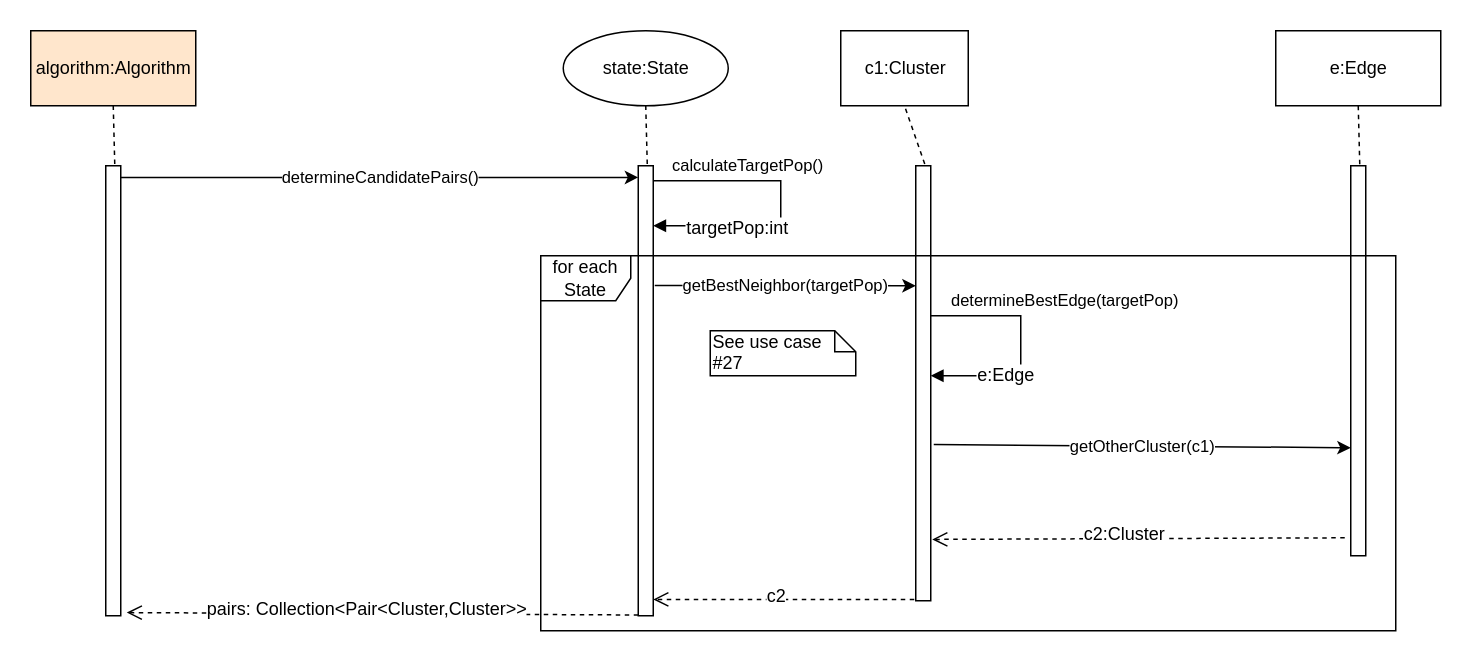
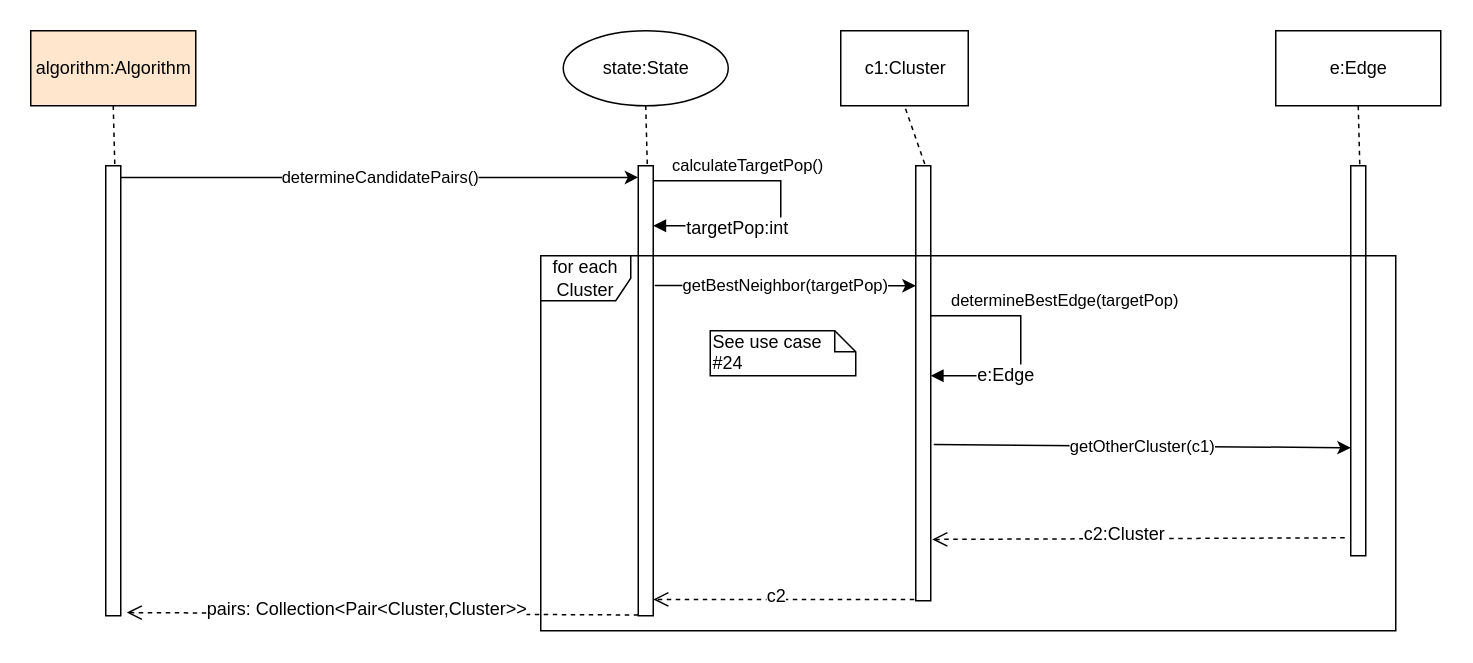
node "for each State": label "for each State" -> "for each Cluster"
node "See use case #27": label "See use case #27" -> "See use case #24"
